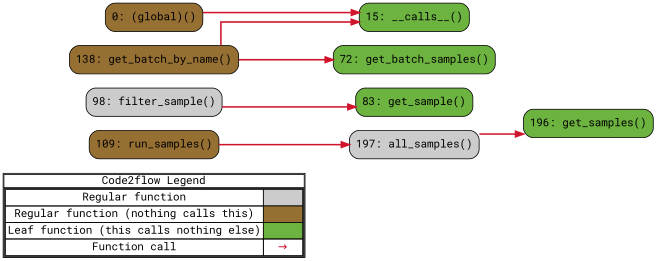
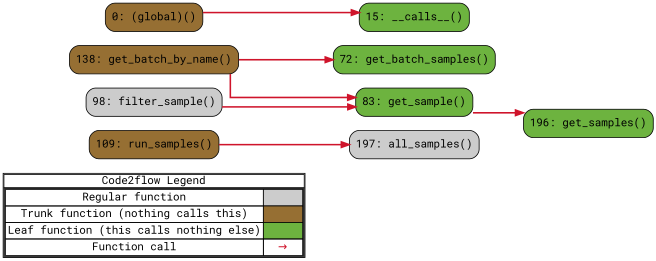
edge "138: get_batch_by_name()" -> "15: __calls__()": now "138: get_batch_by_name()" -> "83: get_sample()"
edge "197: all_samples()" -> "196: get_samples()": now "83: get_sample()" -> "196: get_samples()"
node "Code2flow Legend": text "Regular function (nothing calls this)" -> "Trunk function (nothing calls this)"
